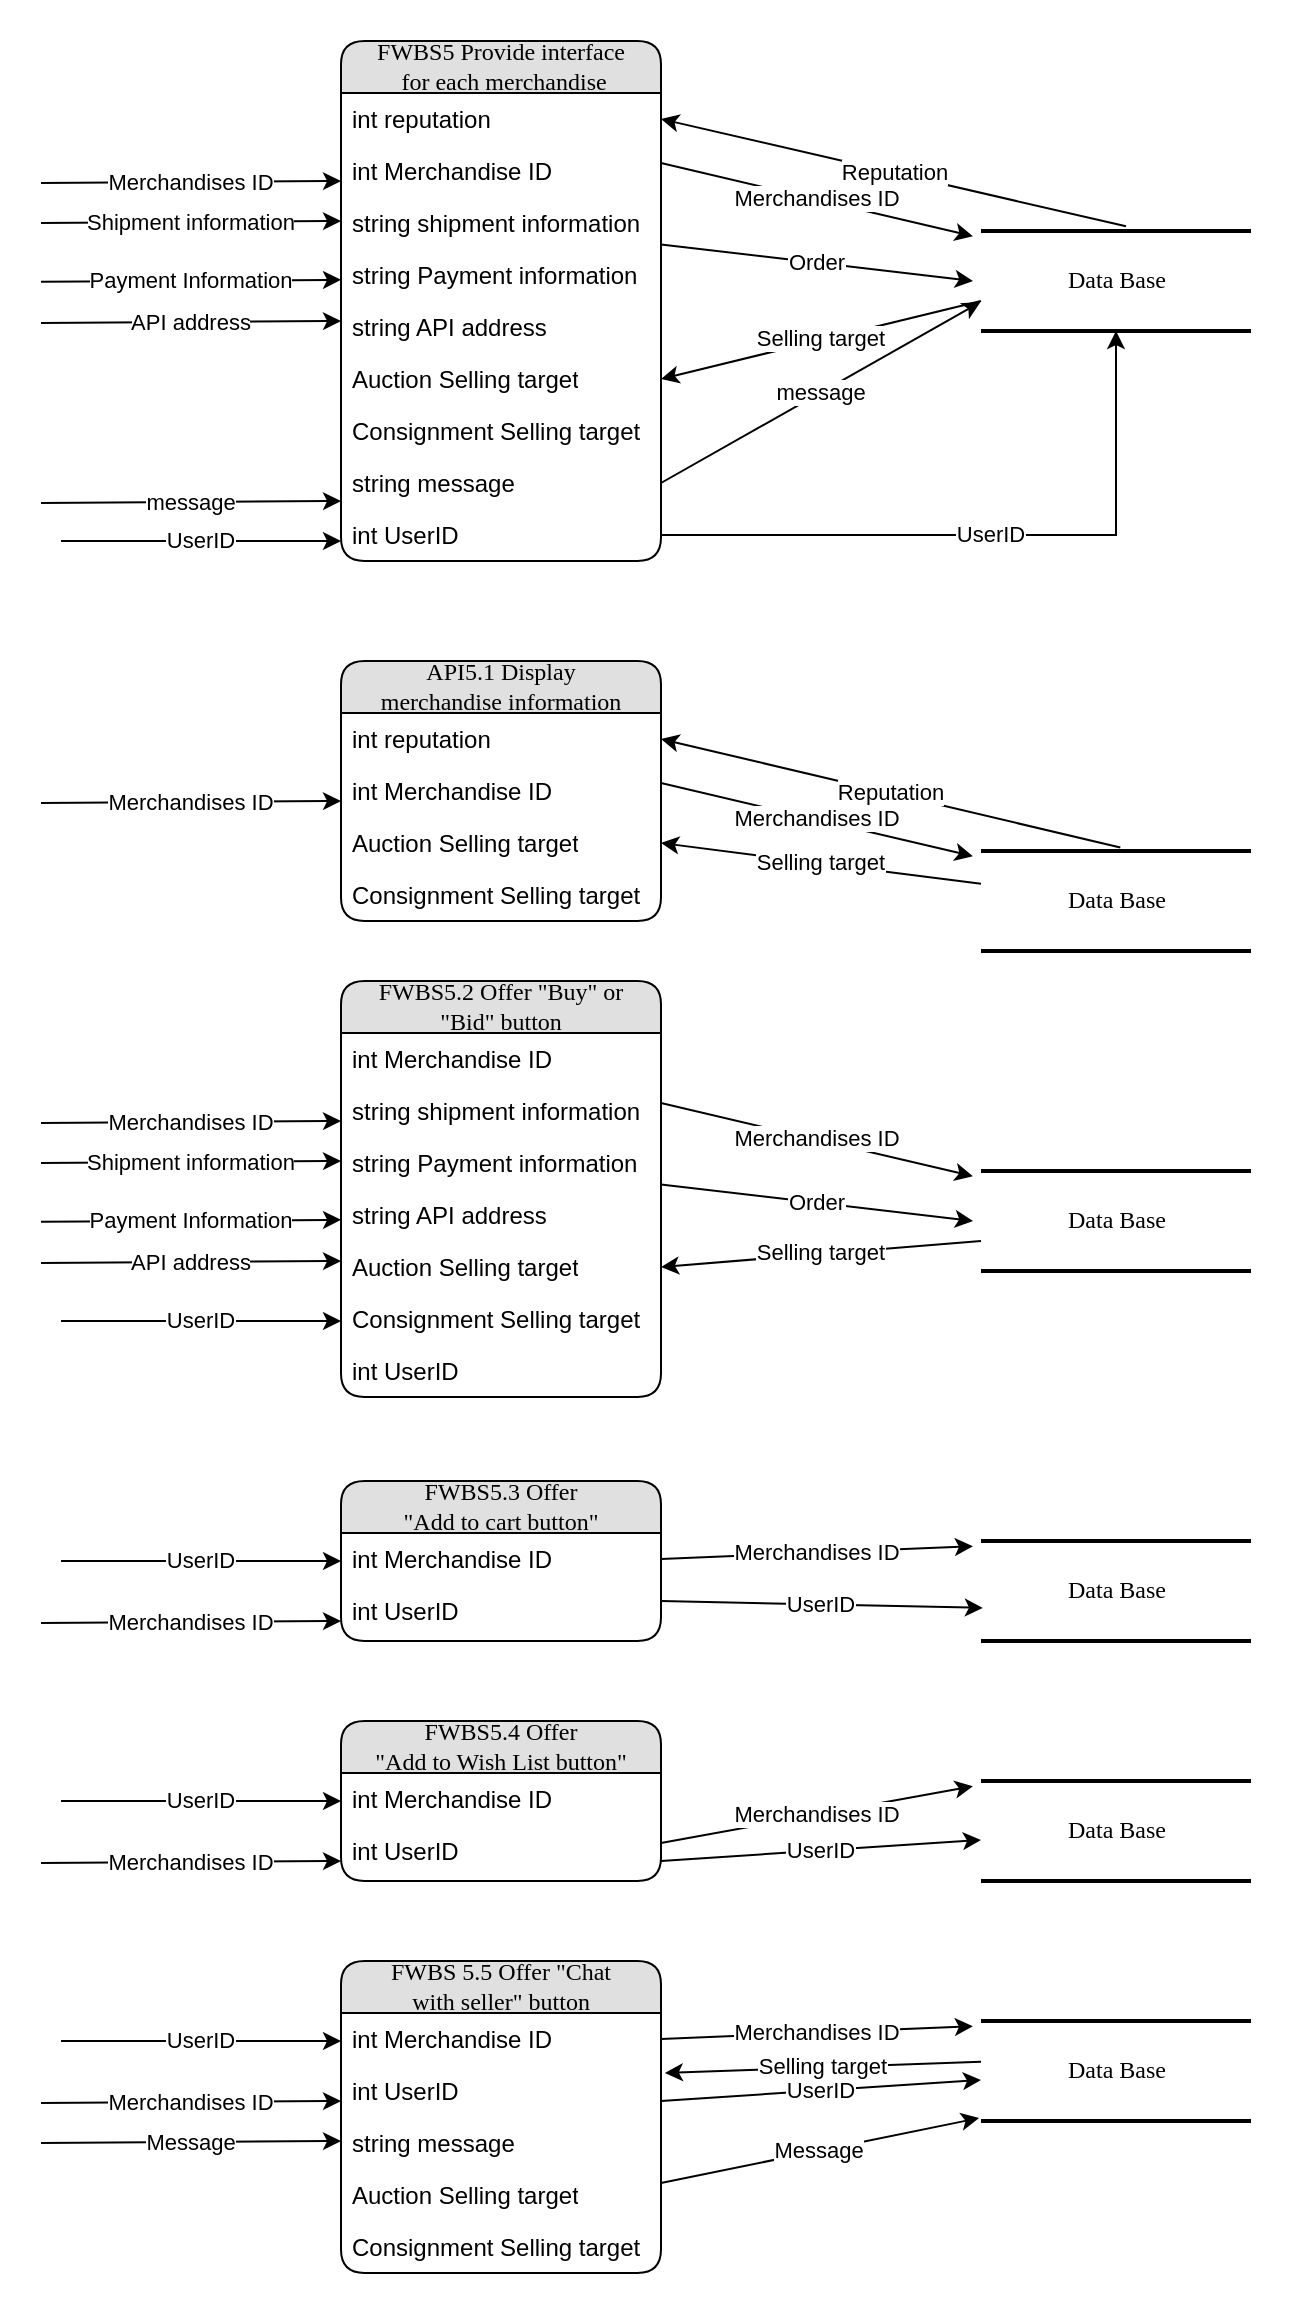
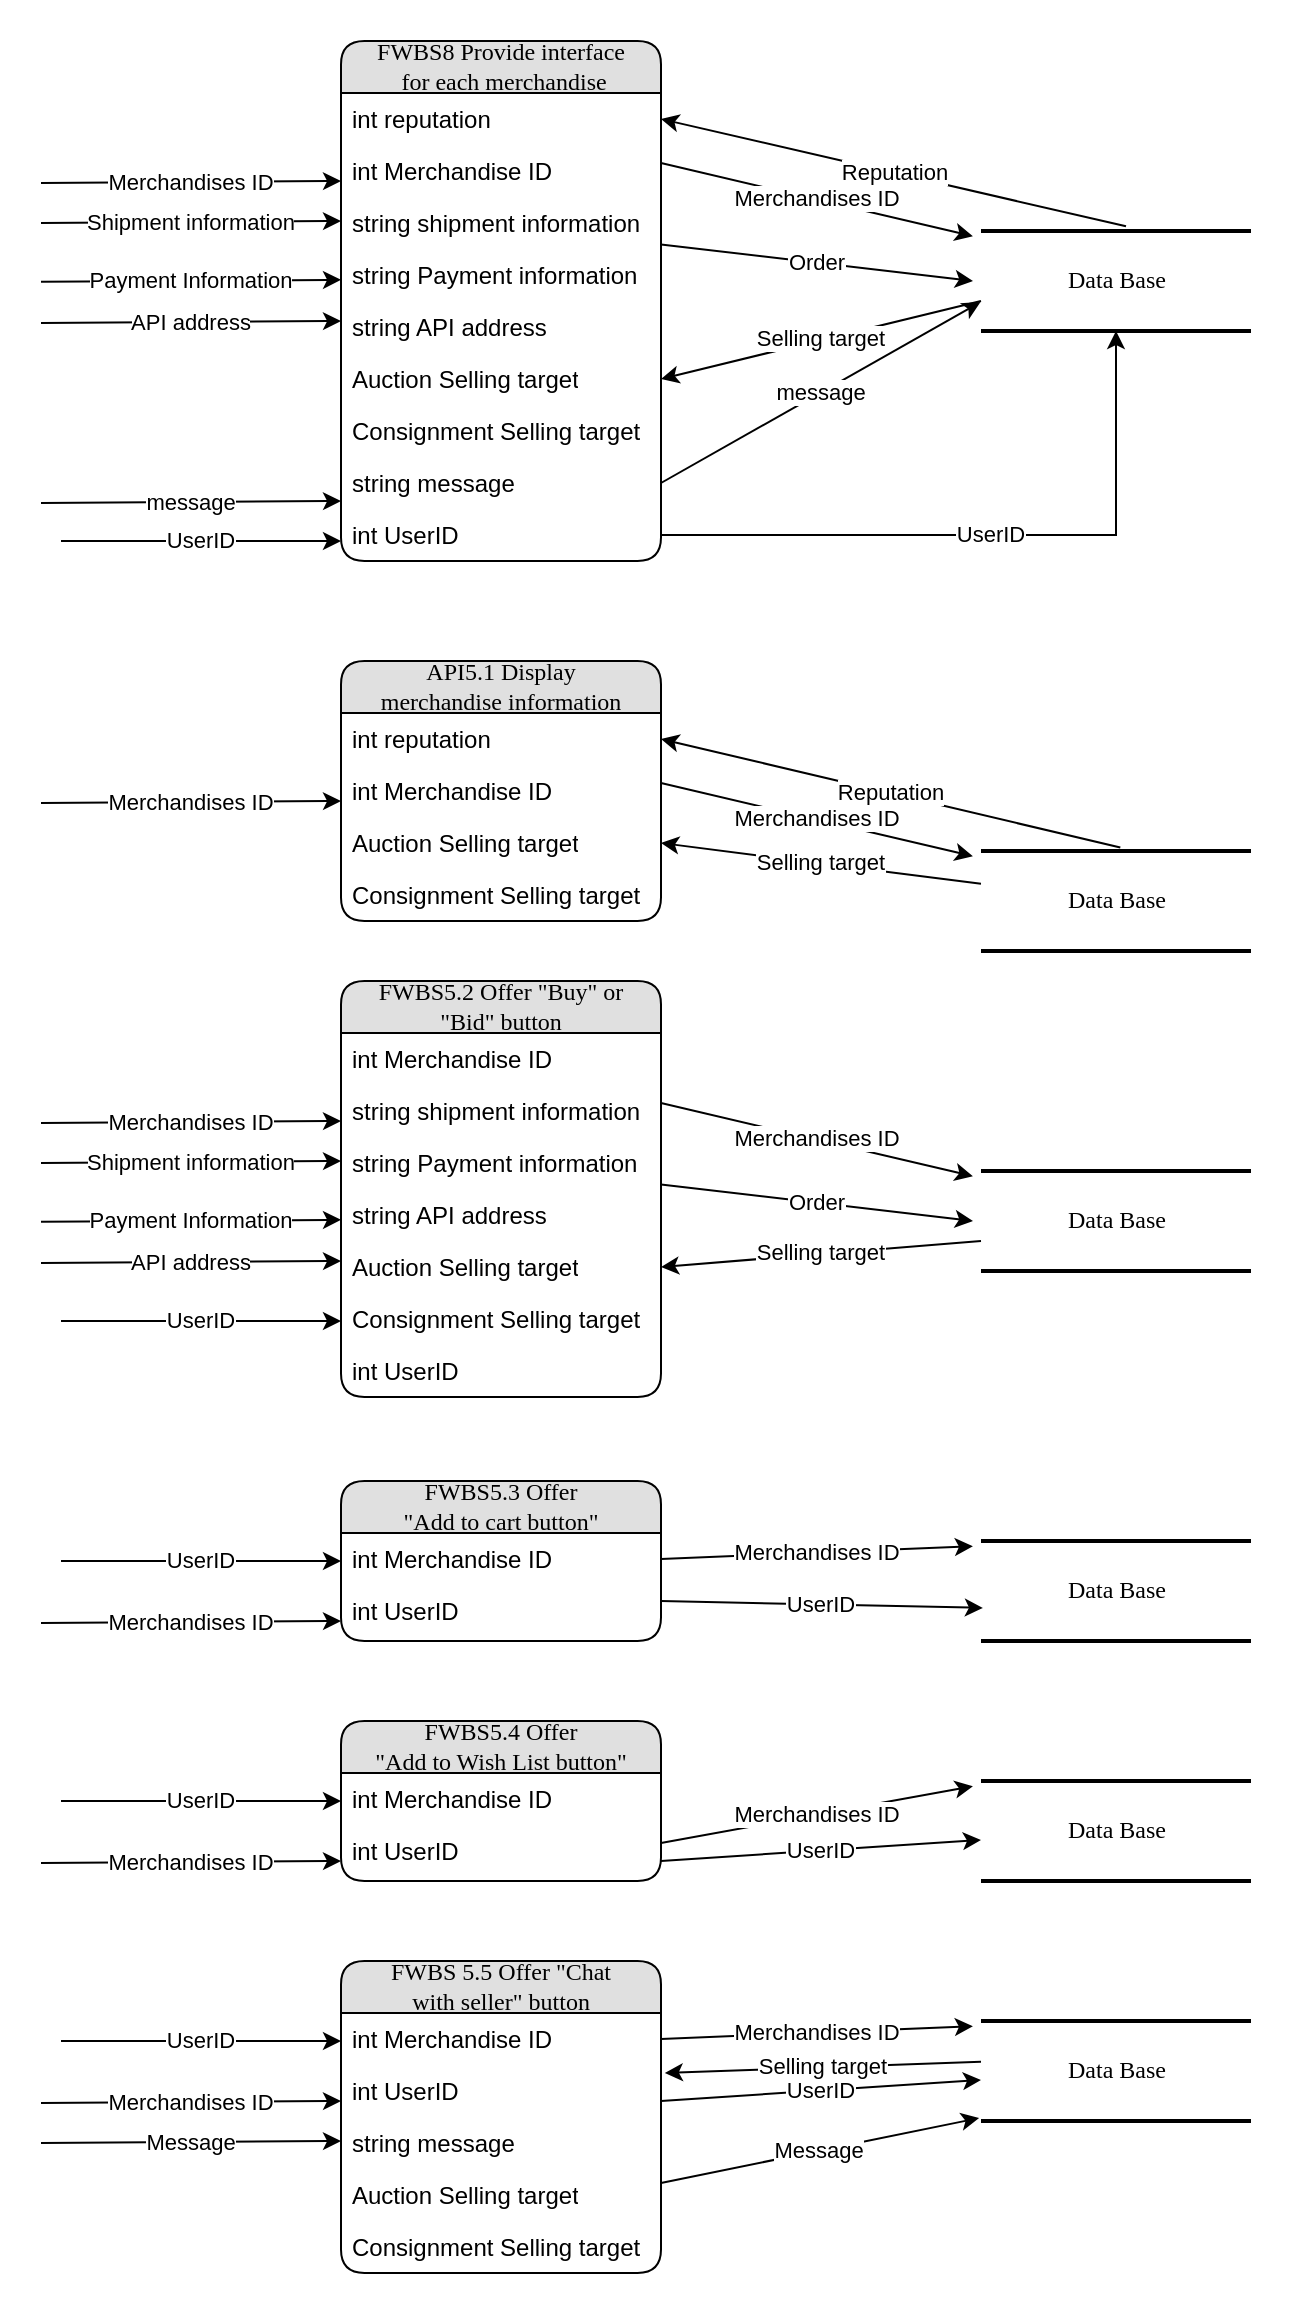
node "FWBS5 Provide interface for each merchandise": label "FWBS5 Provide interface for each merchandise" -> "FWBS8 Provide interface for each merchandise"
